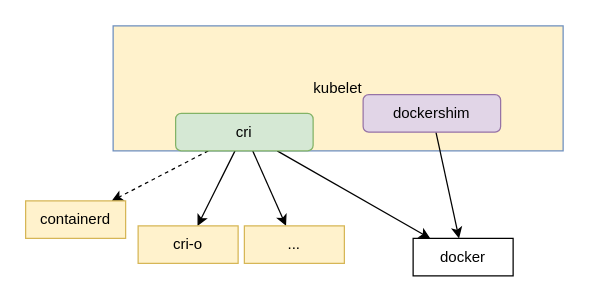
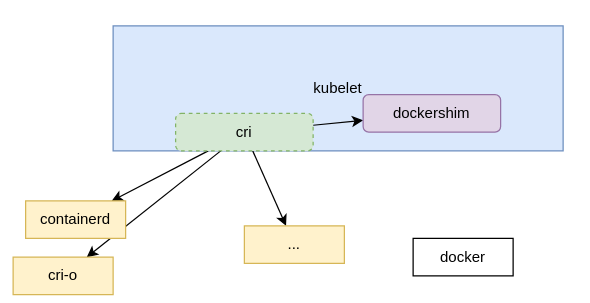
node "kubelet": fillcolor #fff2cc -> #dae8fc
node "cri": style solid -> dashed
edge "cri" -> "containerd": style dashed -> solid
edge "dockershim" -> "docker": removed
edge "cri" -> "docker": now "cri" -> "dockershim"
node "cri-o": moved (188, 244) -> (63, 276)
